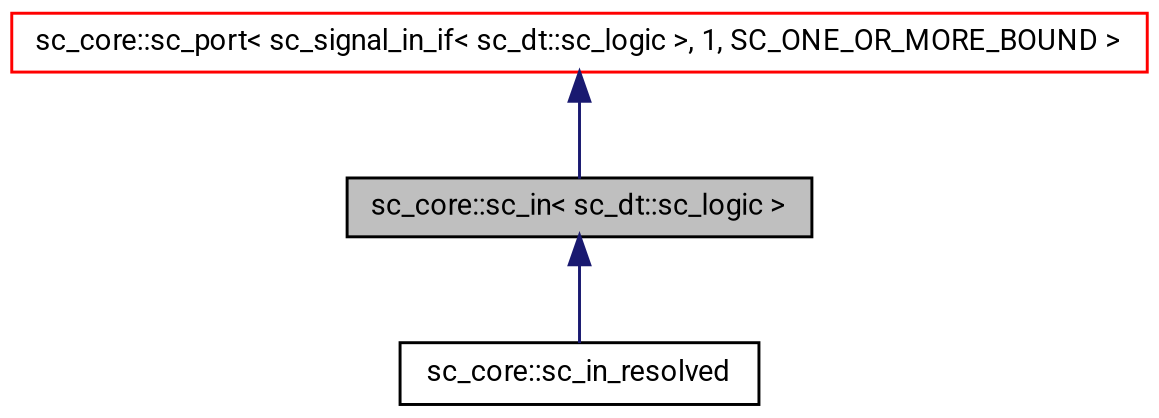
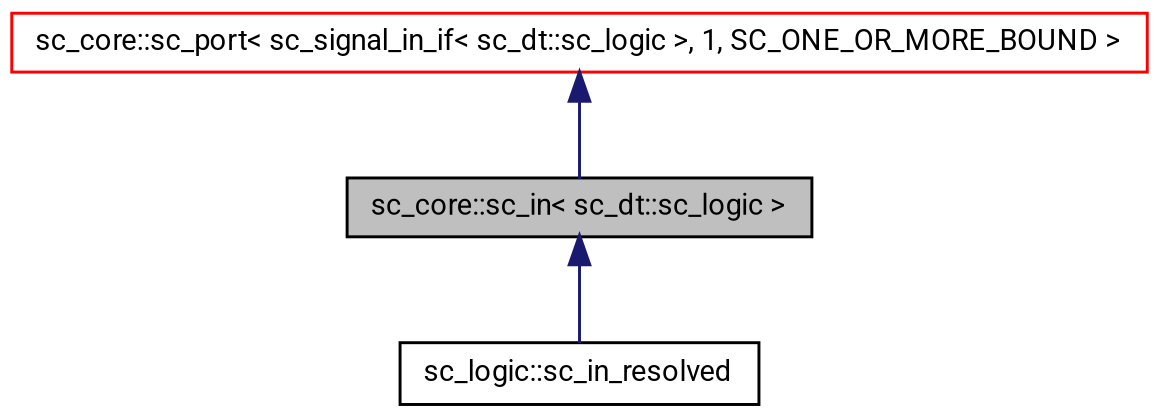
node "sc_core::sc_in_resolved": label "sc_core::sc_in_resolved" -> "sc_logic::sc_in_resolved"
